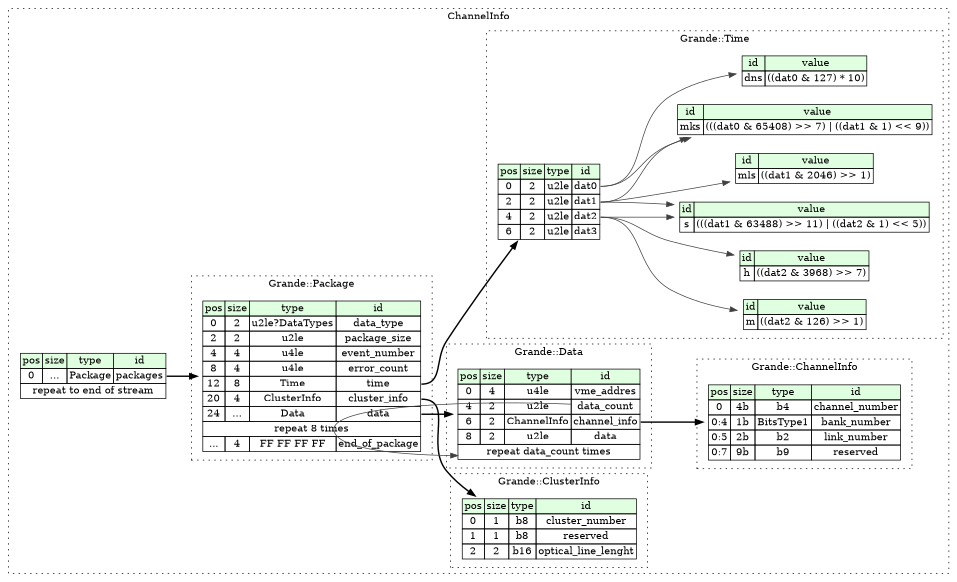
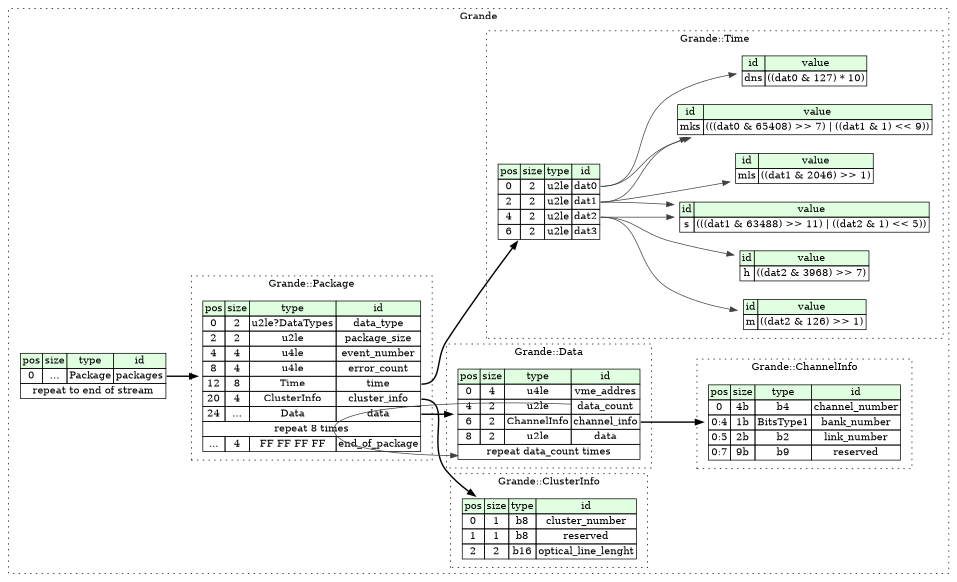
cluster "ChannelInfo": label "ChannelInfo" -> "Grande"
